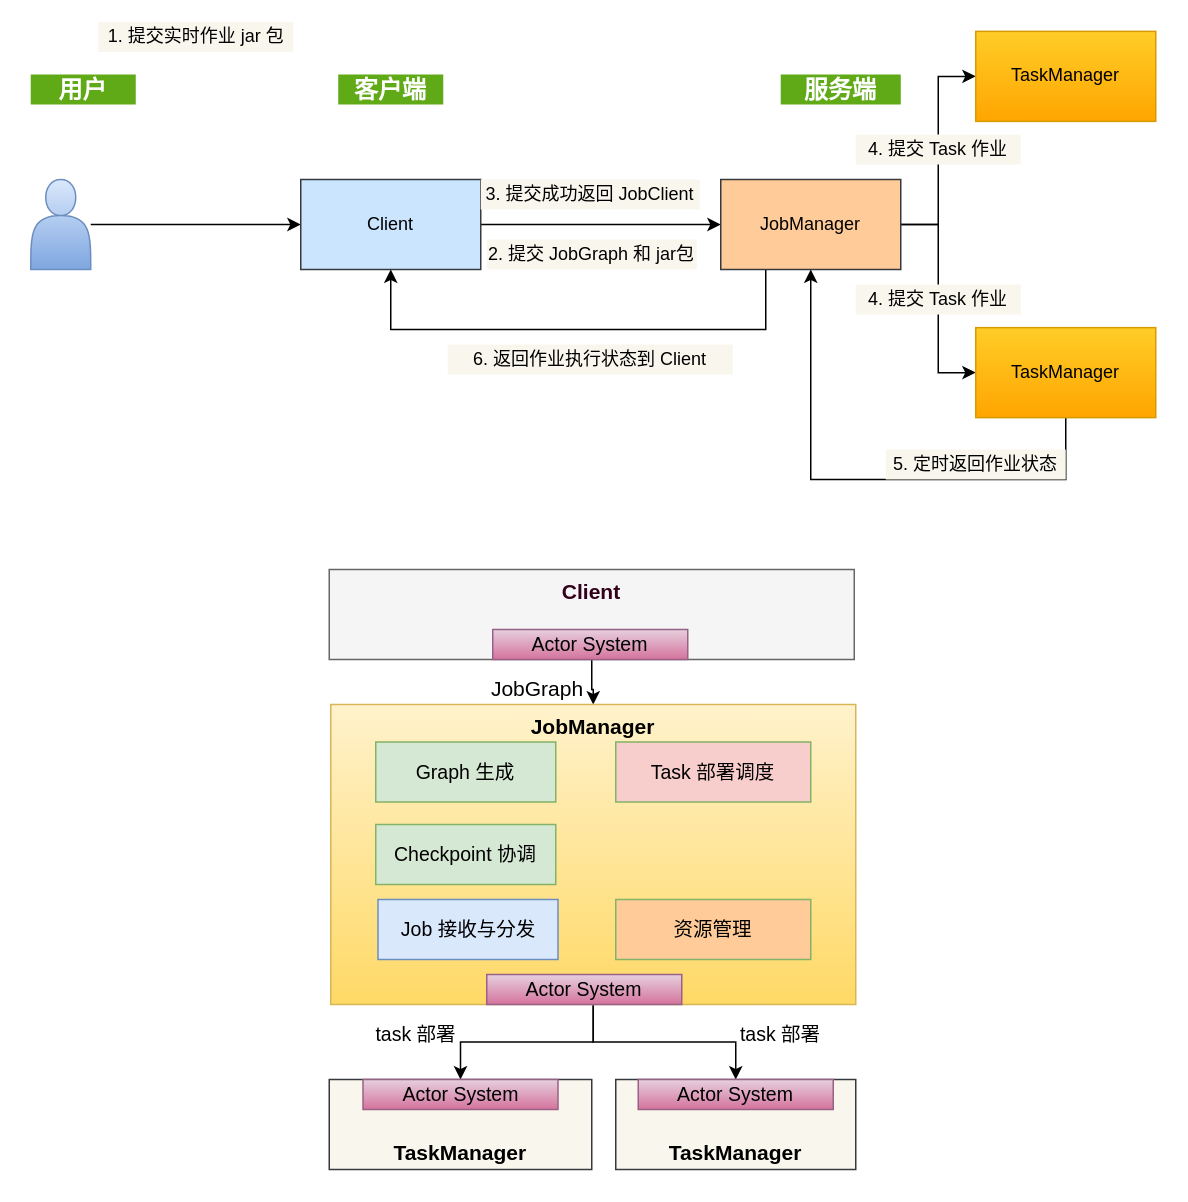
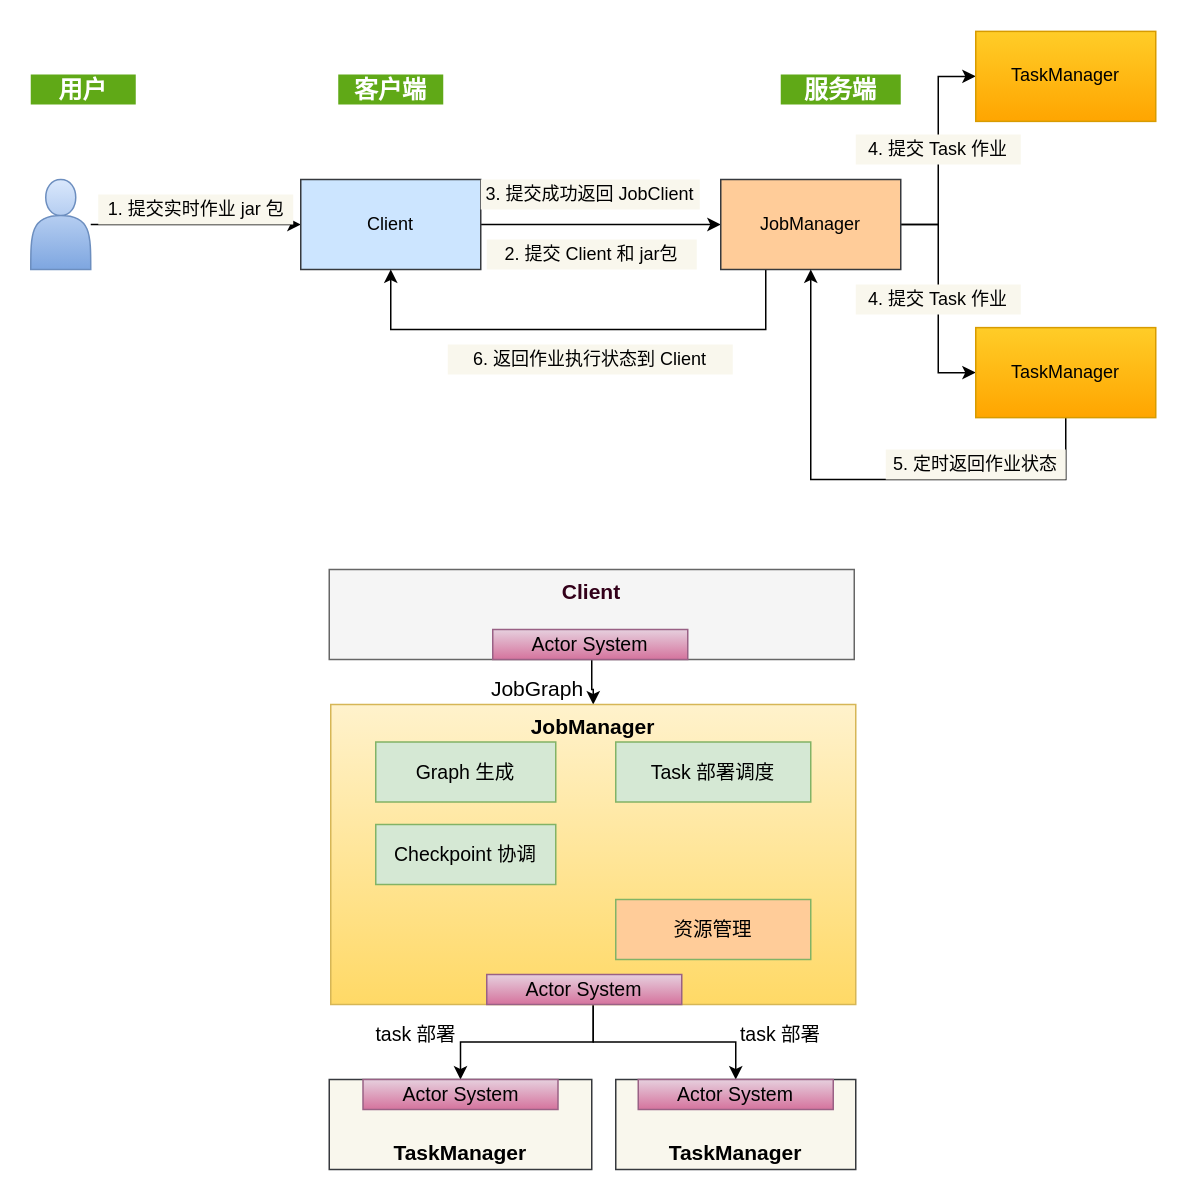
node "1. 提交实时作业 jar 包": moved (196, 37) -> (196, 209)
node "2. 提交 JobGraph 和 jar包": label "2. 提交 JobGraph 和 jar包" -> "2. 提交 Client 和 jar包"
node "Task 部署调度": fillcolor #f8cecc -> #d5e8d4
node "Job 接收与分发": removed
